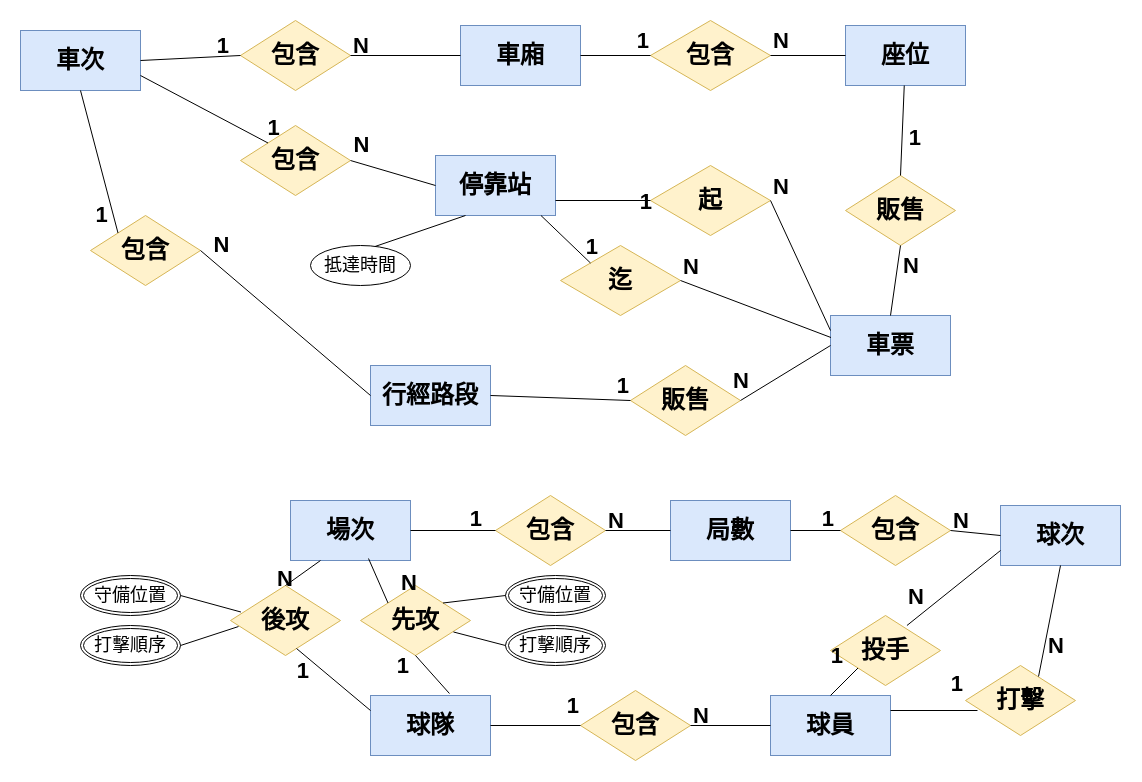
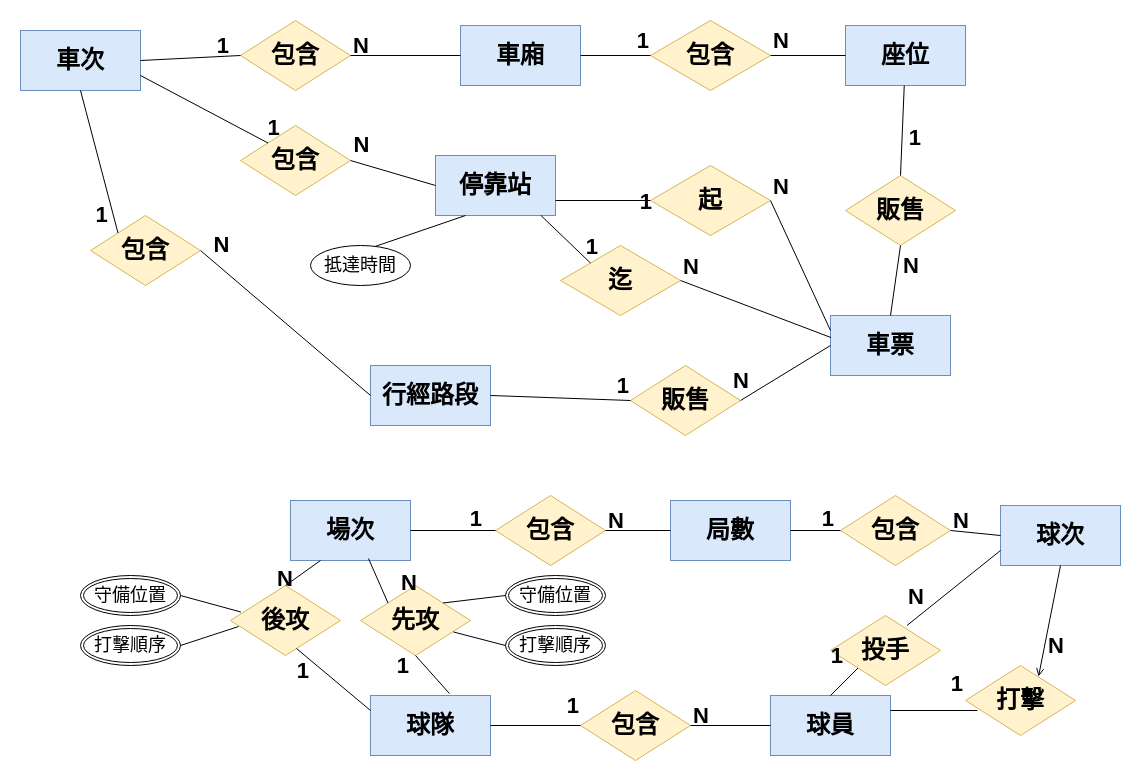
edge "球次" -- "打擊": arrowhead none -> open
